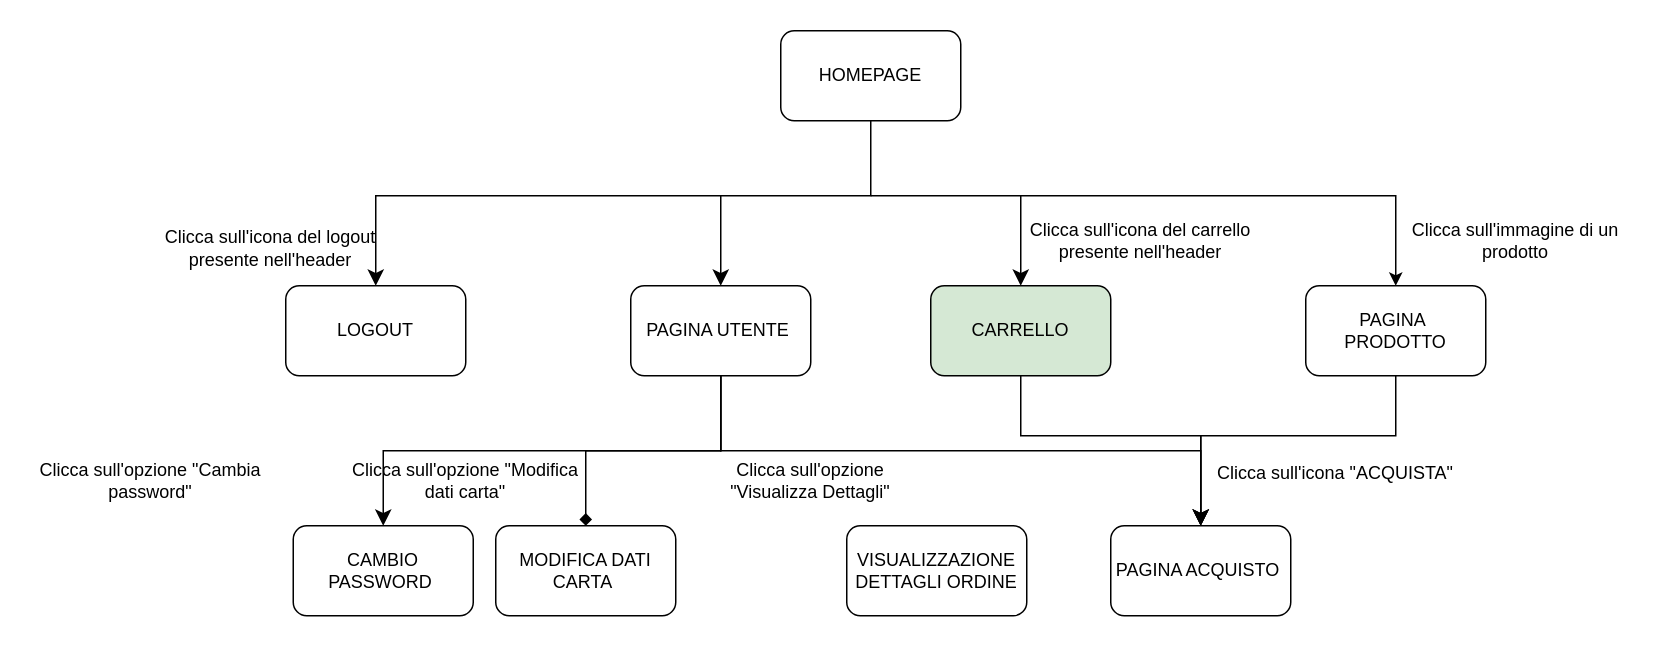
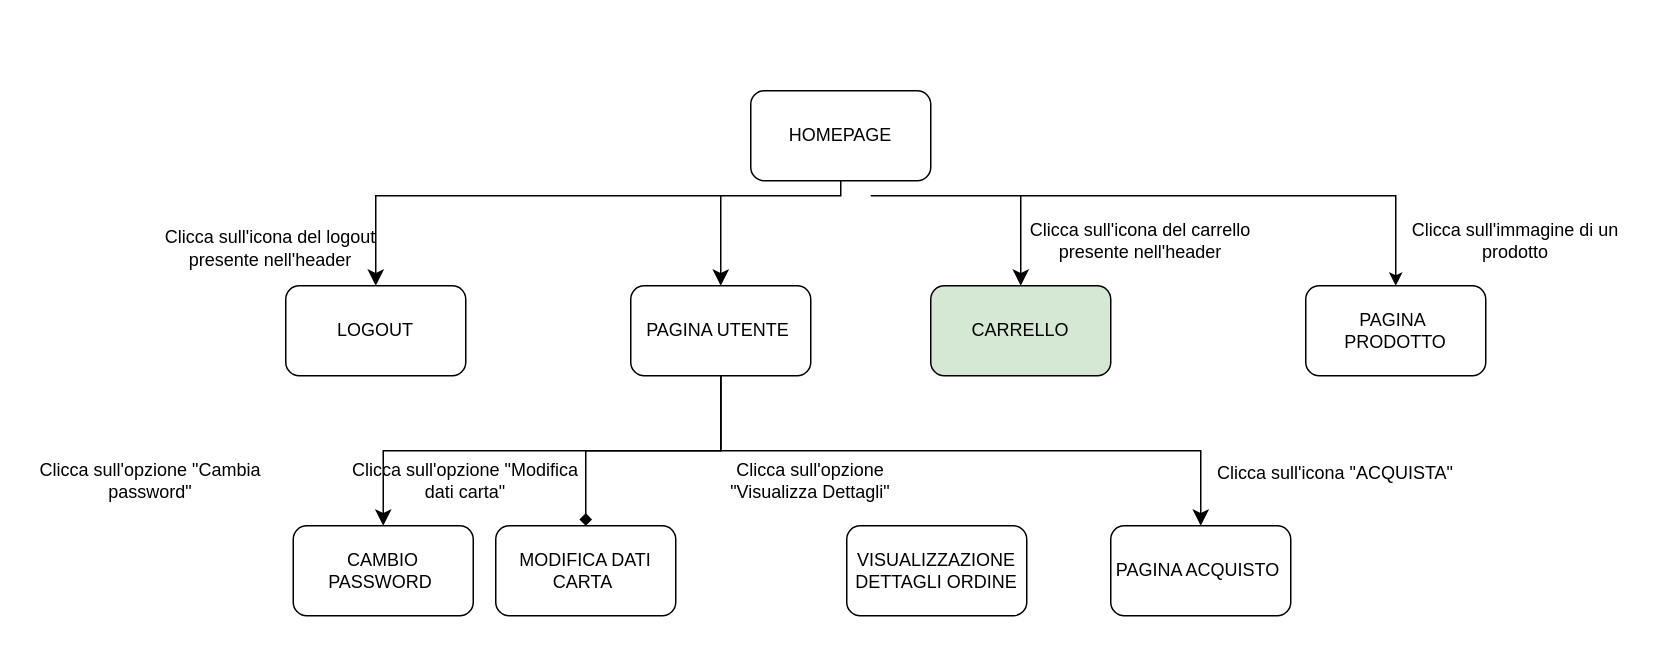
node "HOMEPAGE": moved (871, 76) -> (841, 136)
edge "CARRELLO" -> "PAGINA ACQUISTO": removed
edge "PAGINA PRODOTTO" -> "PAGINA ACQUISTO": removed
